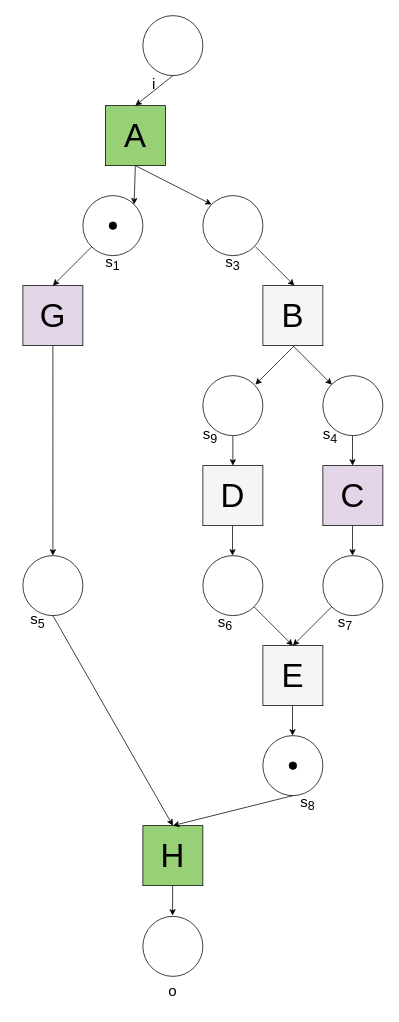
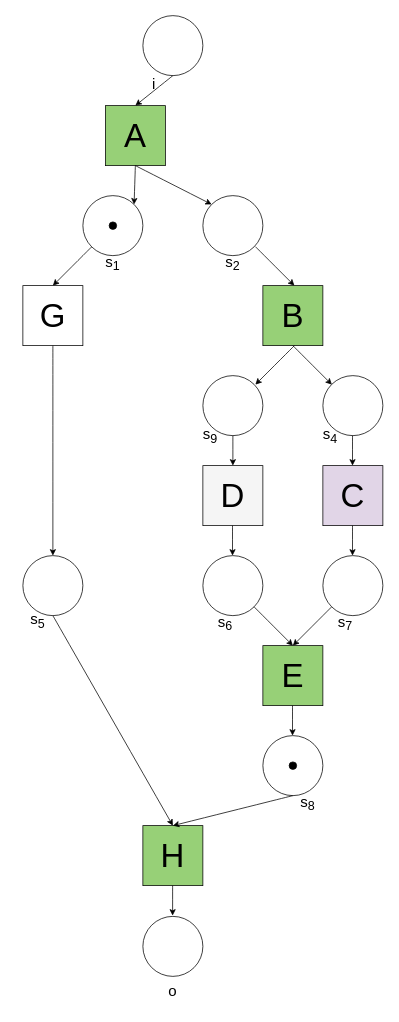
node "s3": label "s3" -> "s2"
node "G": fillcolor #e1d5e7 -> #ffffff
node "B": fillcolor #f5f5f5 -> #97d077
node "E": fillcolor #f5f5f5 -> #97d077
